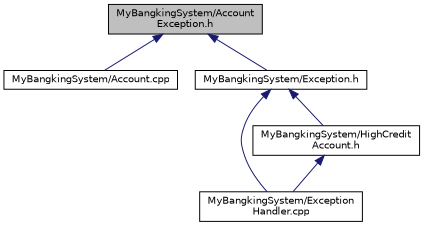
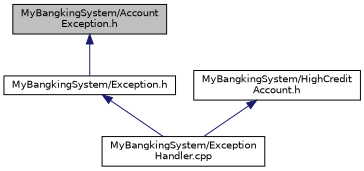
node "MyBangkingSystem/Account.cpp": removed
edge "MyBangkingSystem/HighCredit Account.h" -> "MyBangkingSystem/Exception.h": removed
